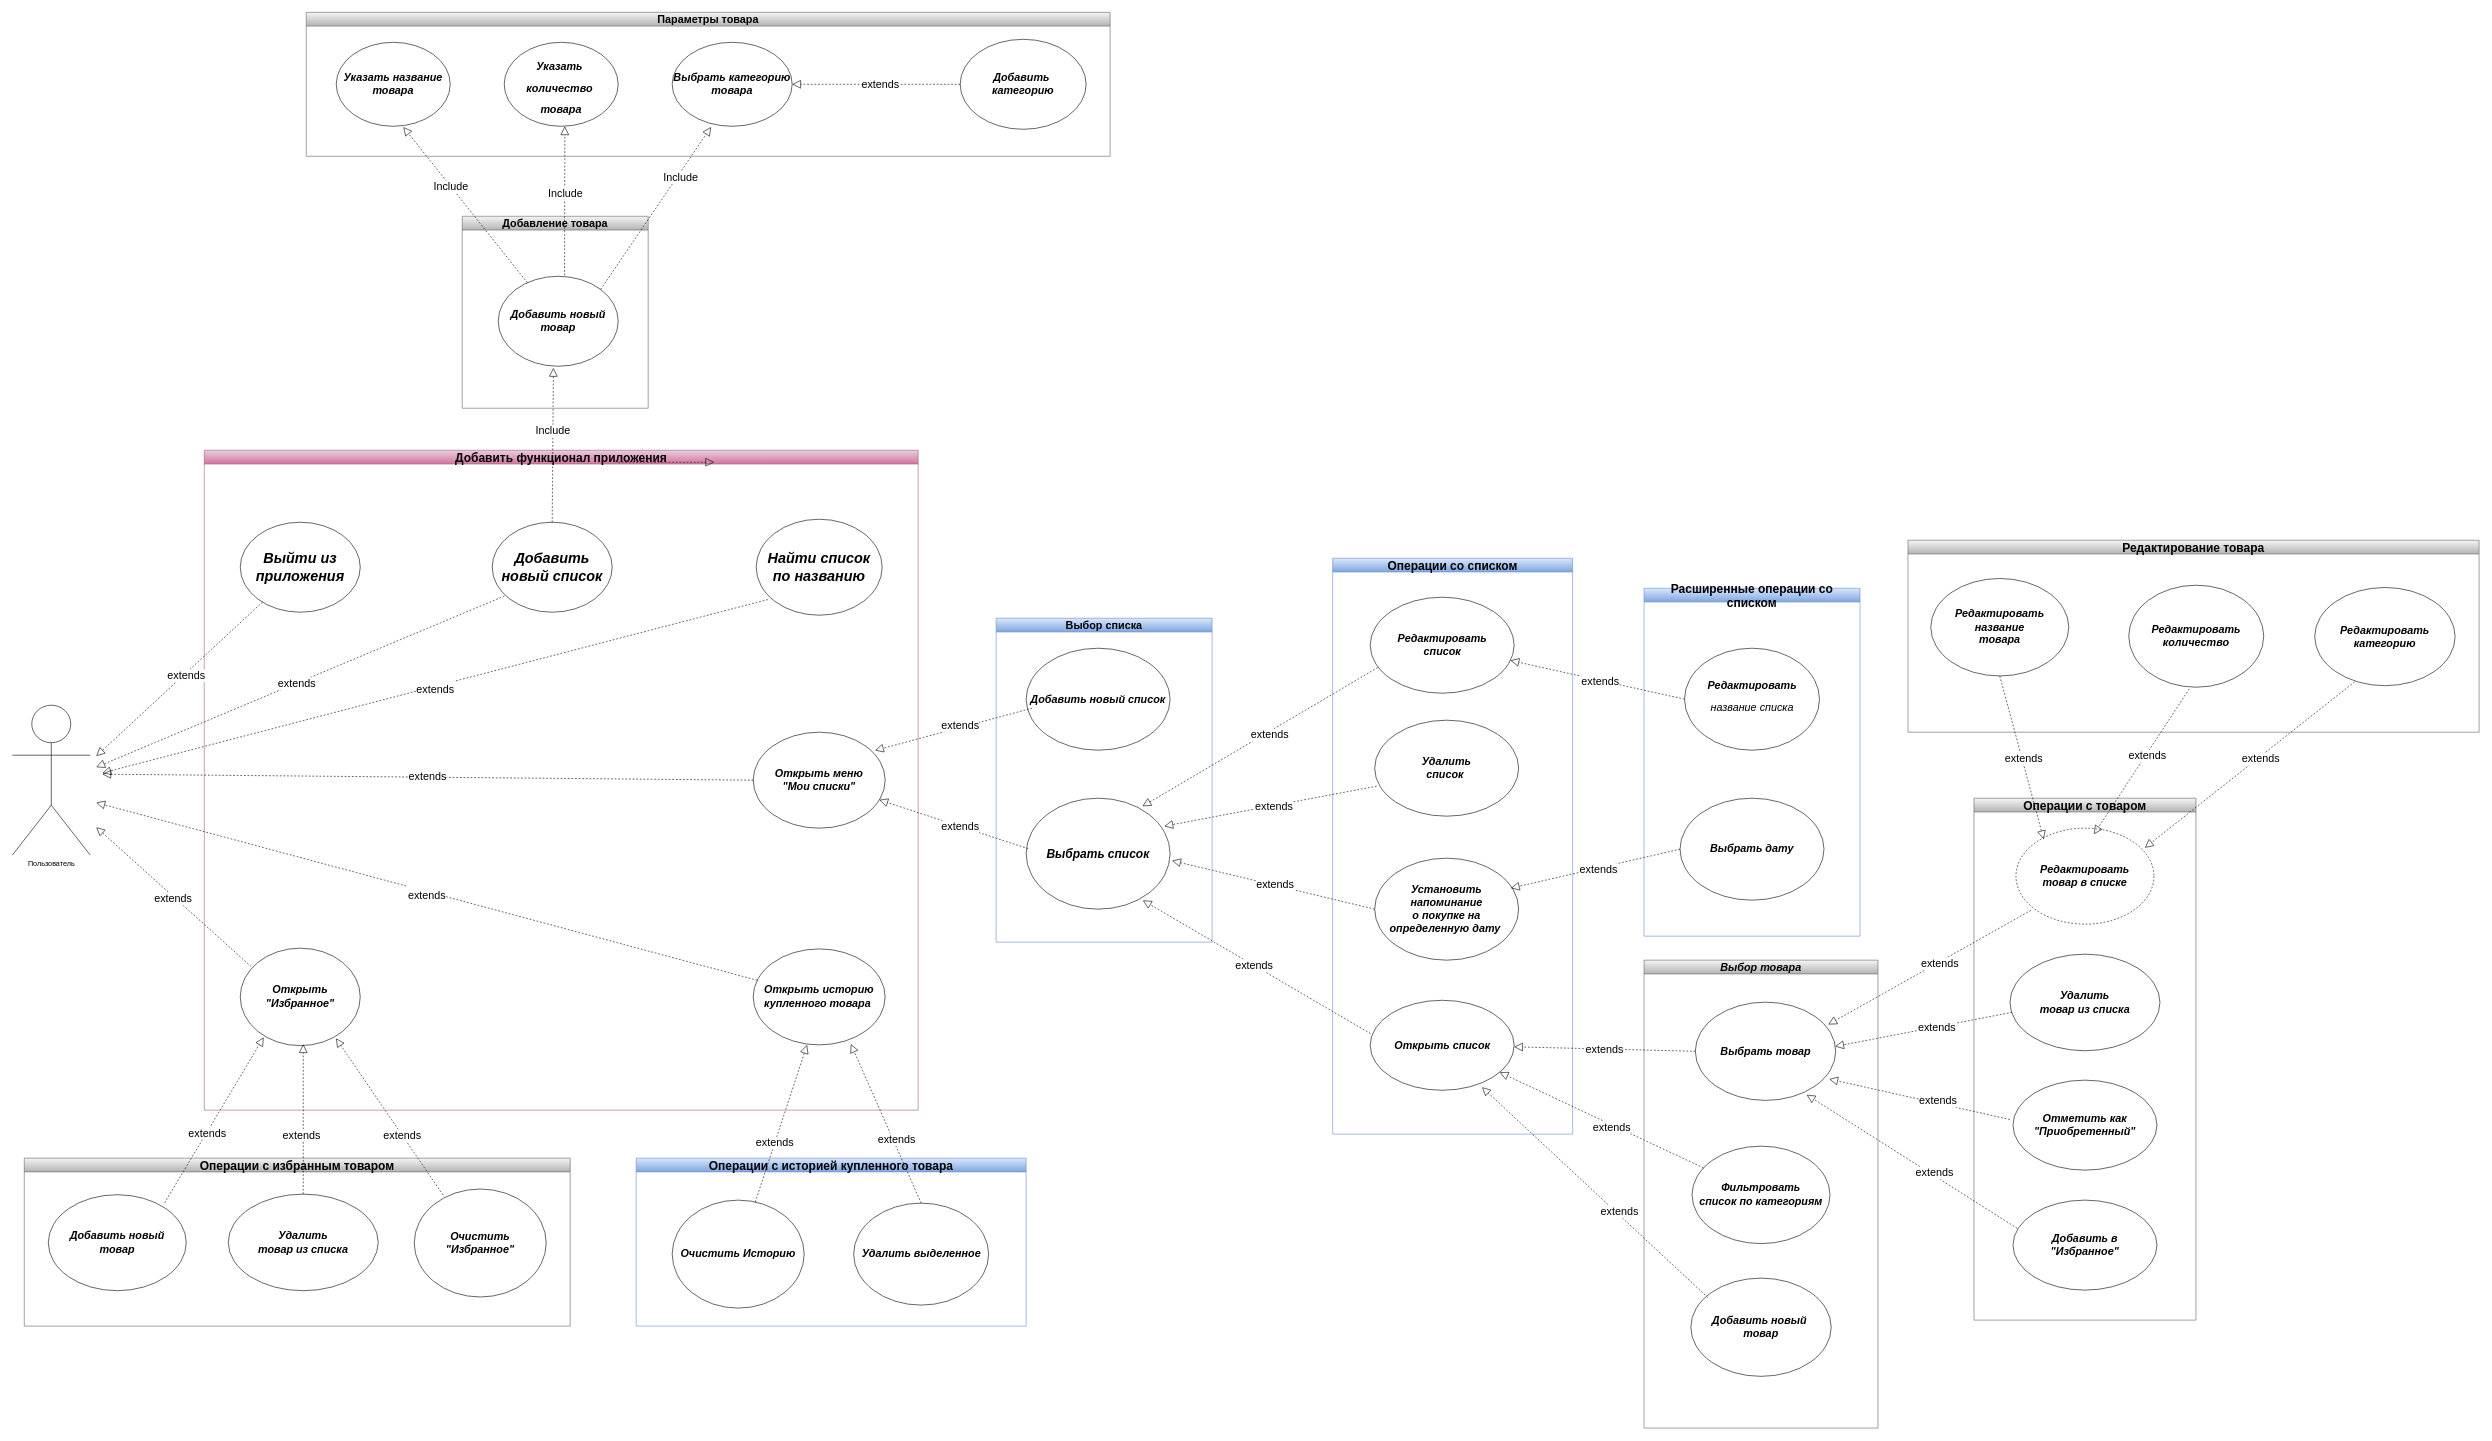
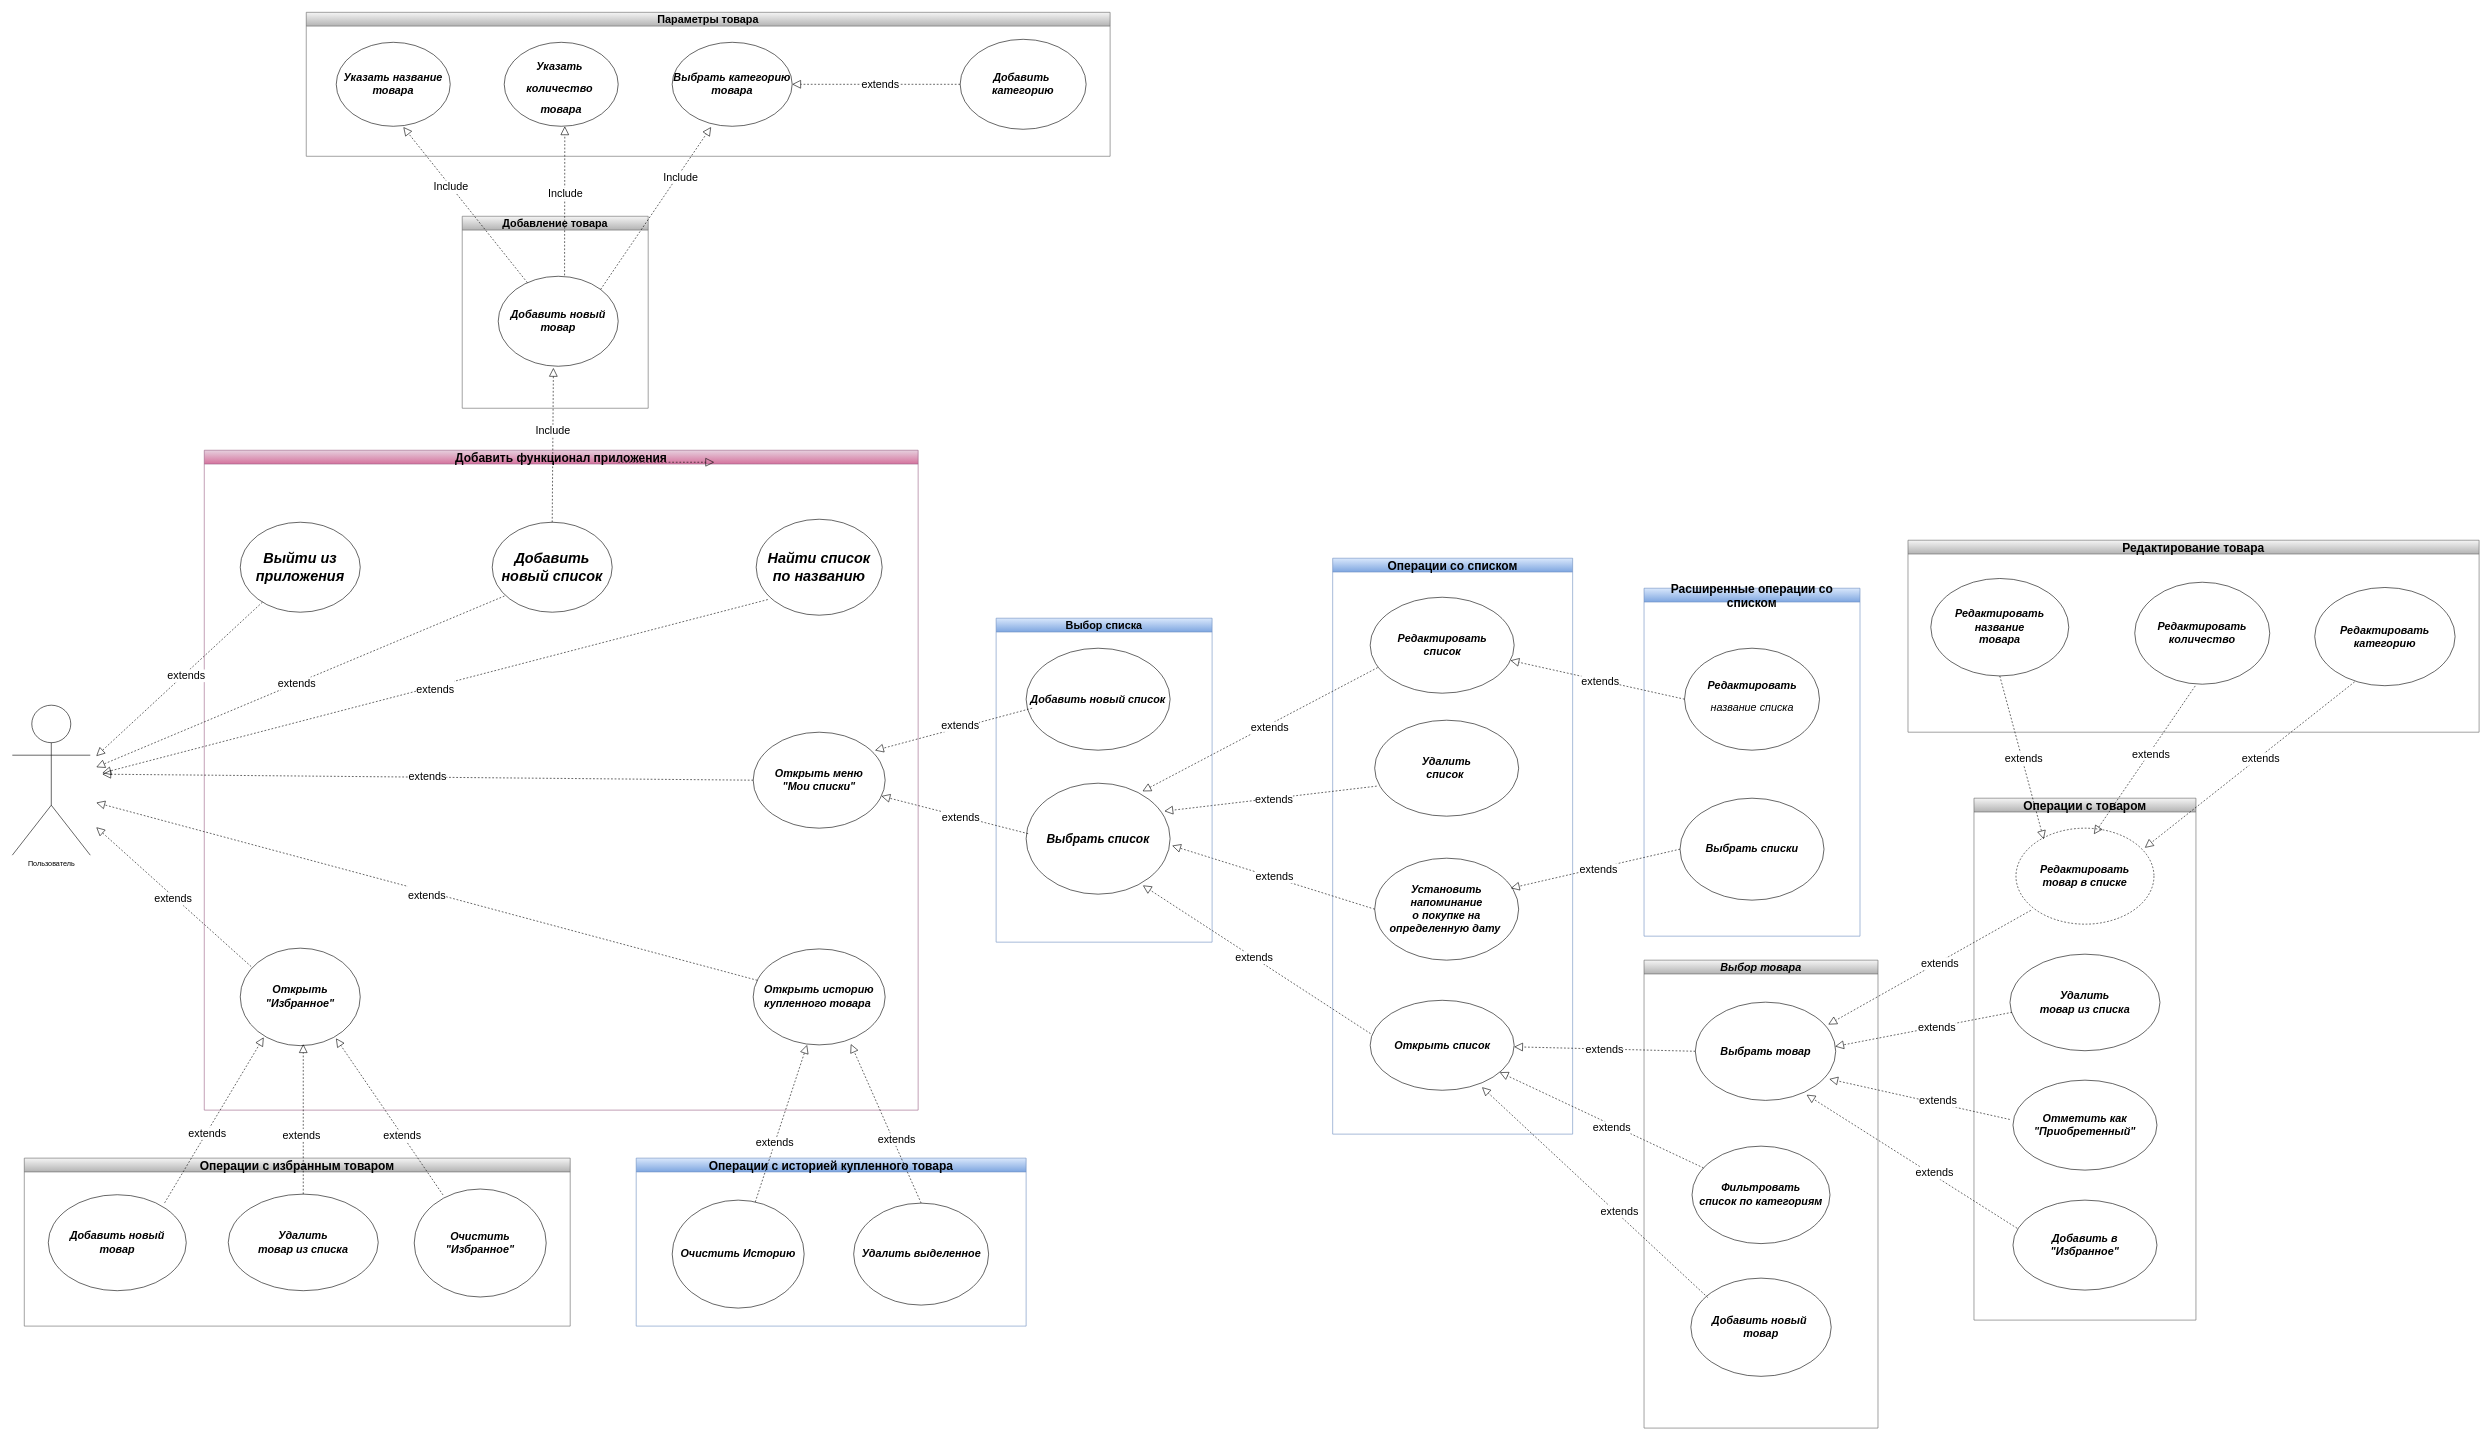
node "Редактировать количество": moved (2197, 636) -> (2203, 633)
node "Выбрать дату": label "Выбрать дату" -> "Выбрать списки"
node "Выбрать список": moved (1098, 854) -> (1098, 839)
